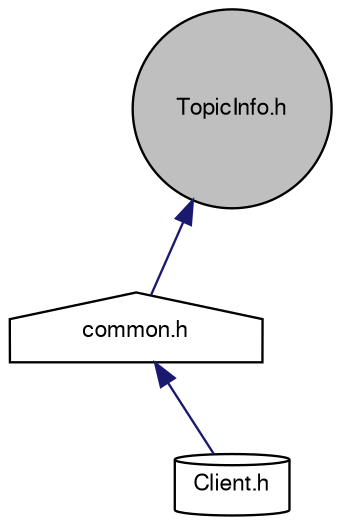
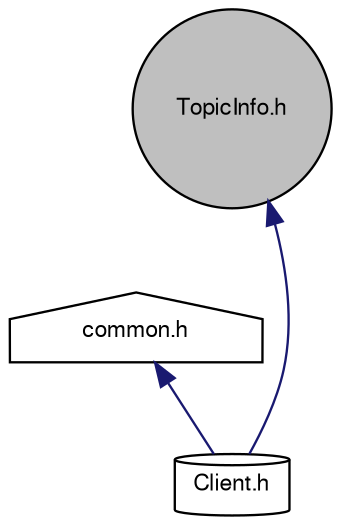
edge "common.h" -> "TopicInfo.h": now "Client.h" -> "TopicInfo.h"
